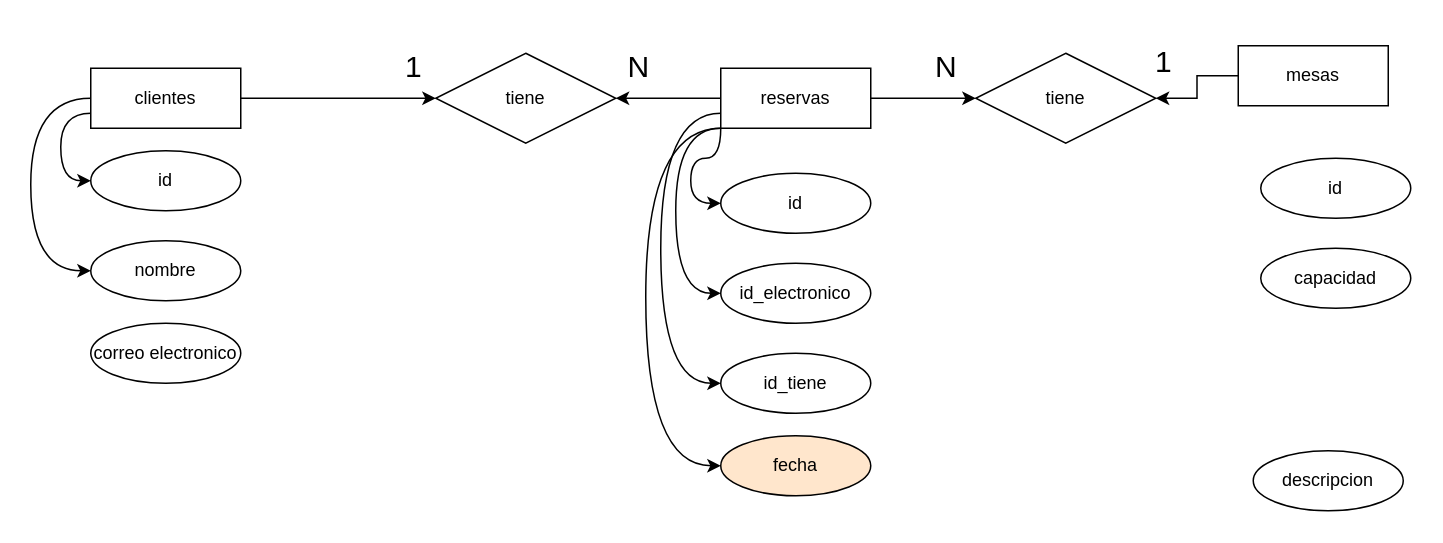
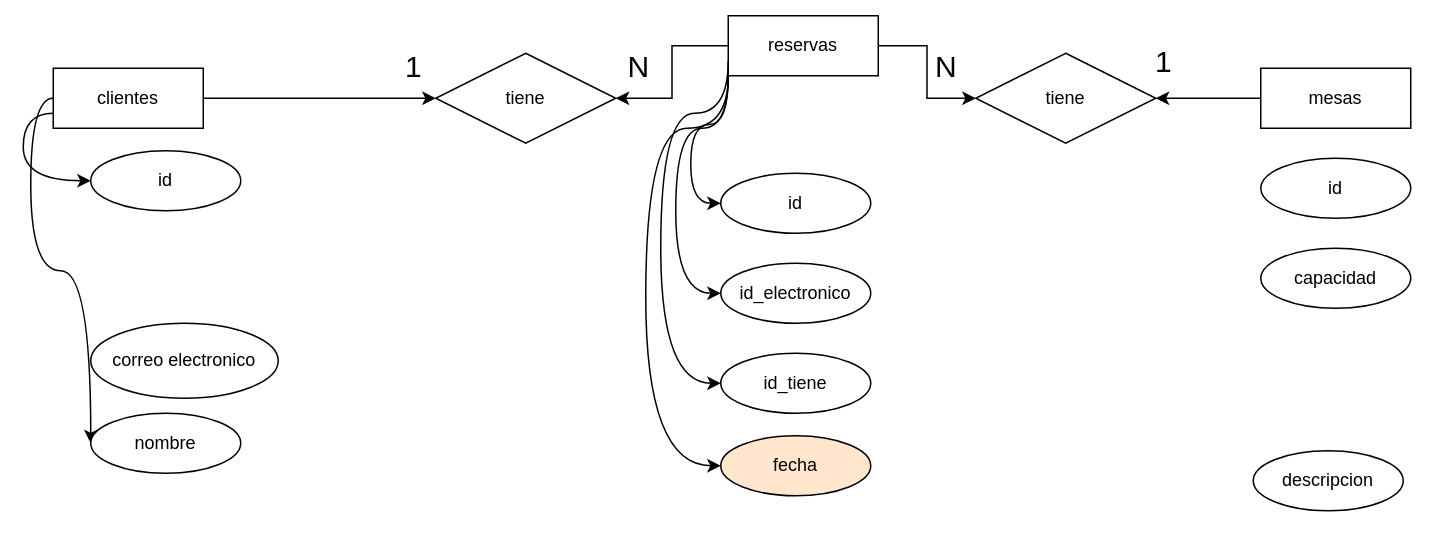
node "mesas": moved (1313, 76) -> (1336, 98)
node "clientes": moved (166, 98) -> (128, 98)
node "reservas": moved (796, 98) -> (803, 46)
node "nombre": moved (166, 271) -> (166, 443)
node "correo electronico": size 150x60 -> 188x75
